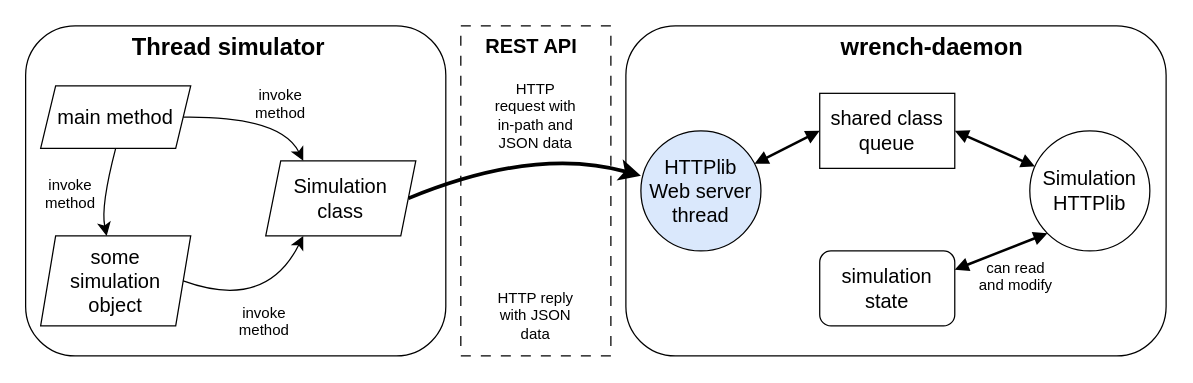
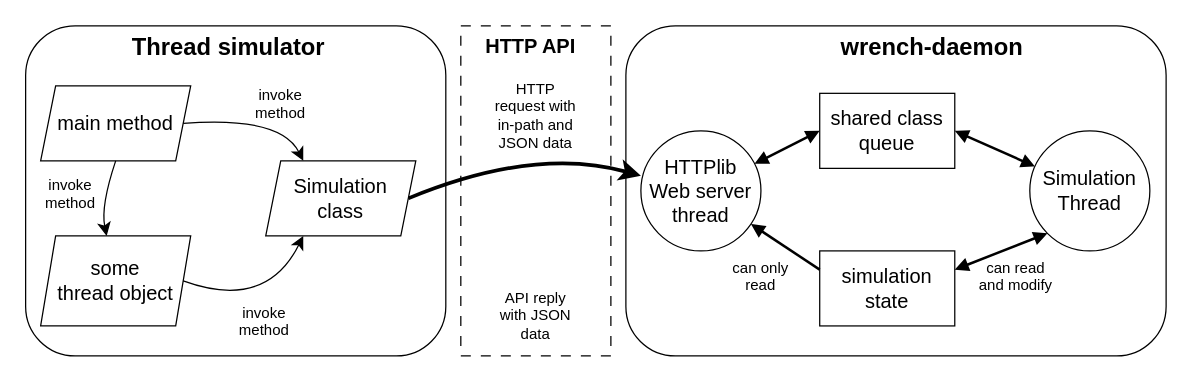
node "REST API": label "REST API" -> "HTTP API"
node "main method": size 150x63 -> 150x75
node "HTTPlib Web server thread": fillcolor #dae8fc -> #ffffff
node "Simulation HTTPlib": label "Simulation HTTPlib" -> "Simulation Thread"
edge "simulation state" -> "HTTPlib Web server thread": added
node "can only read": added
node "some simulation object": label "some simulation object" -> "some thread object"
node "simulation state": shape rounded rectangle -> rectangle
node "HTTP reply with JSON data": label "HTTP reply with JSON data" -> "API reply with JSON data"
